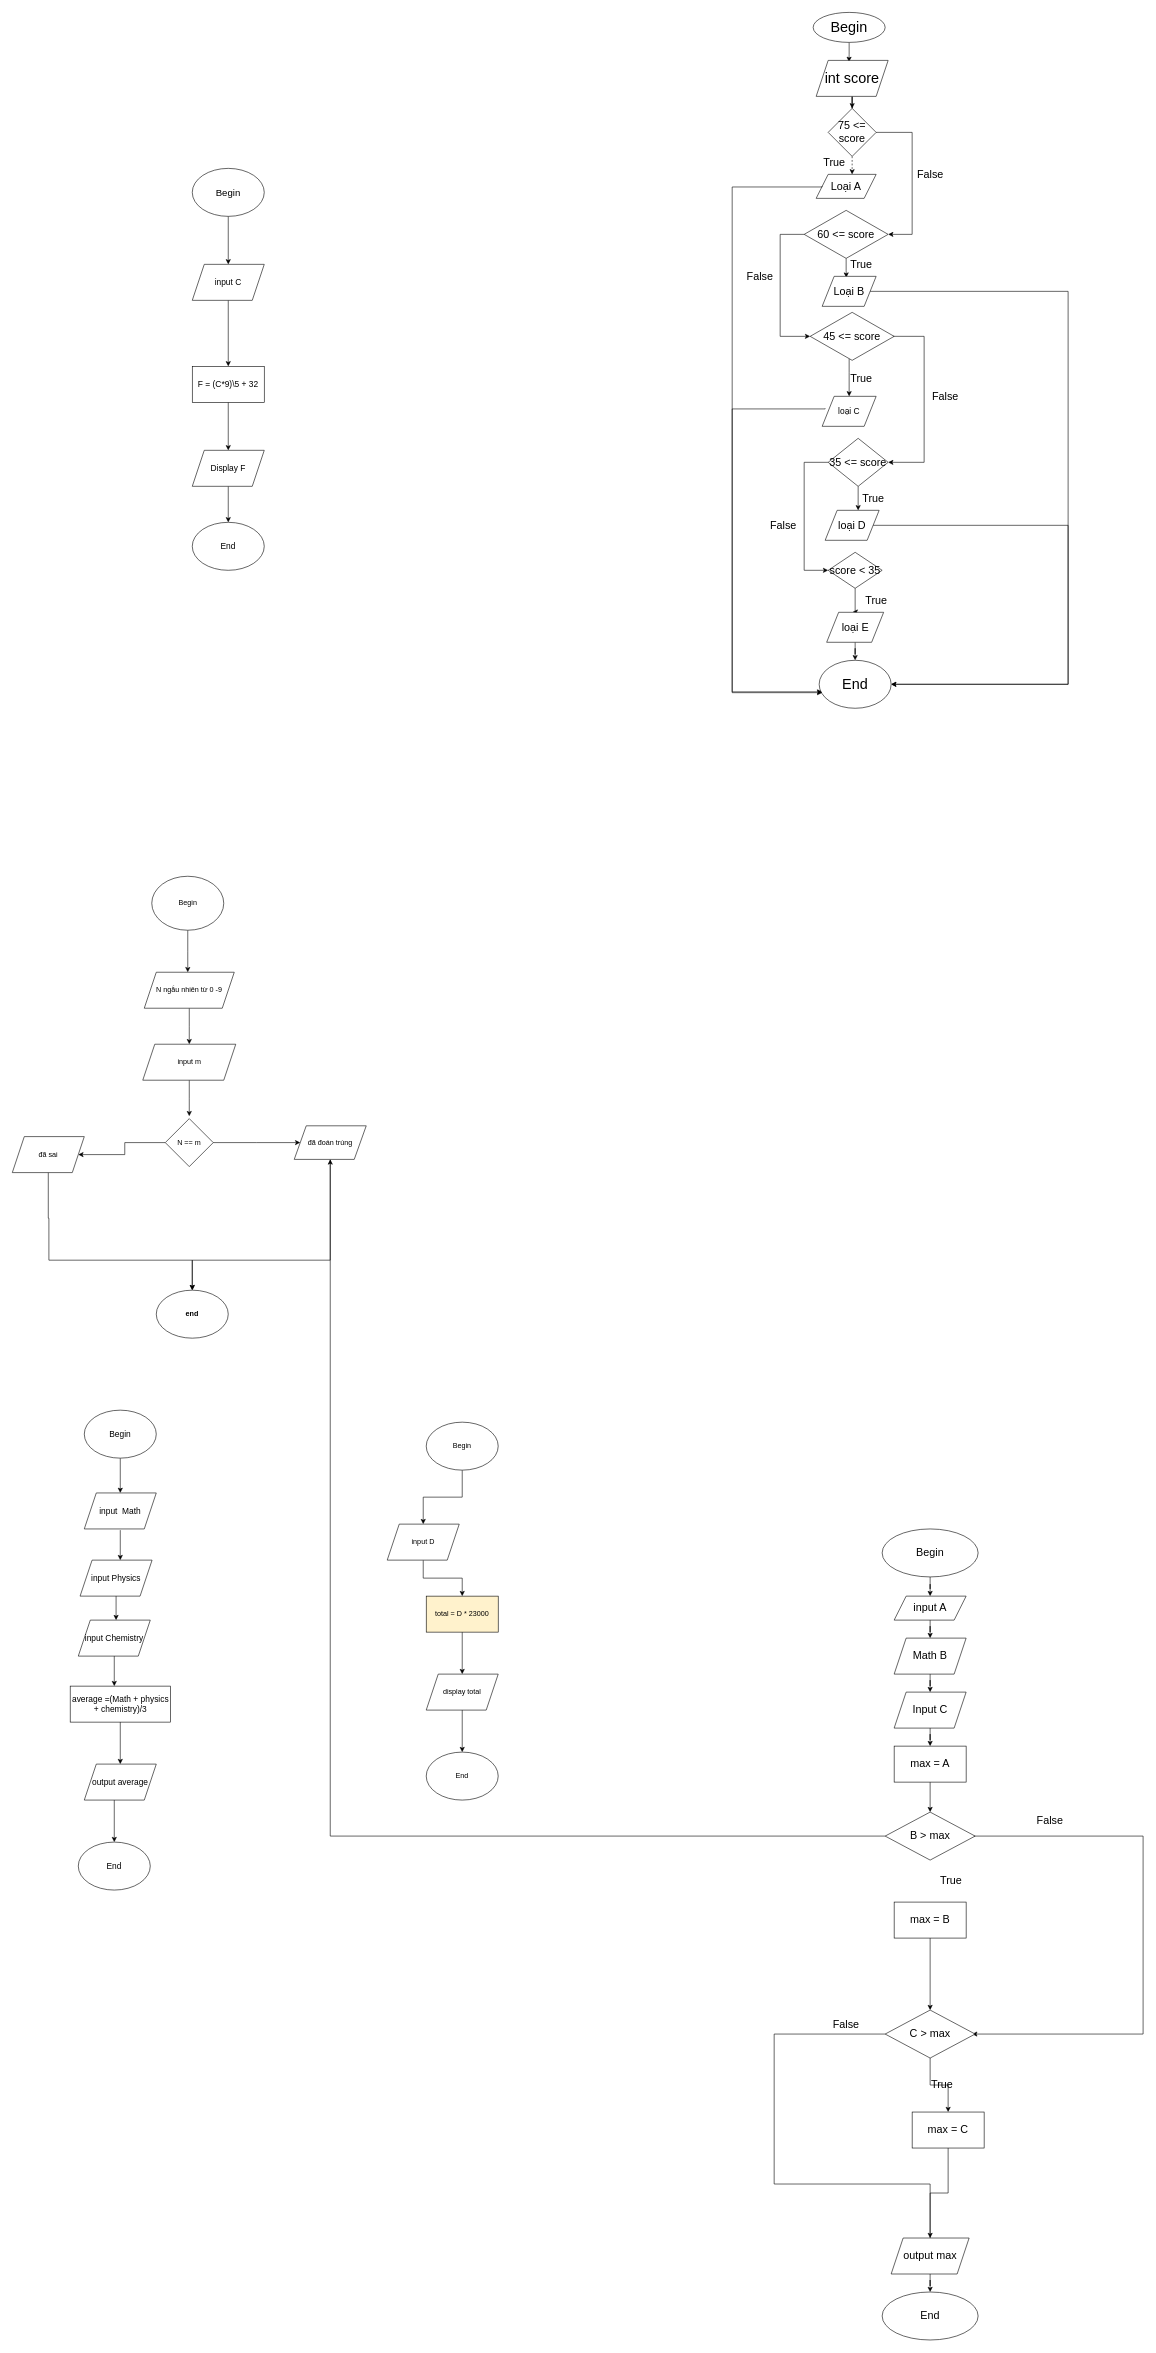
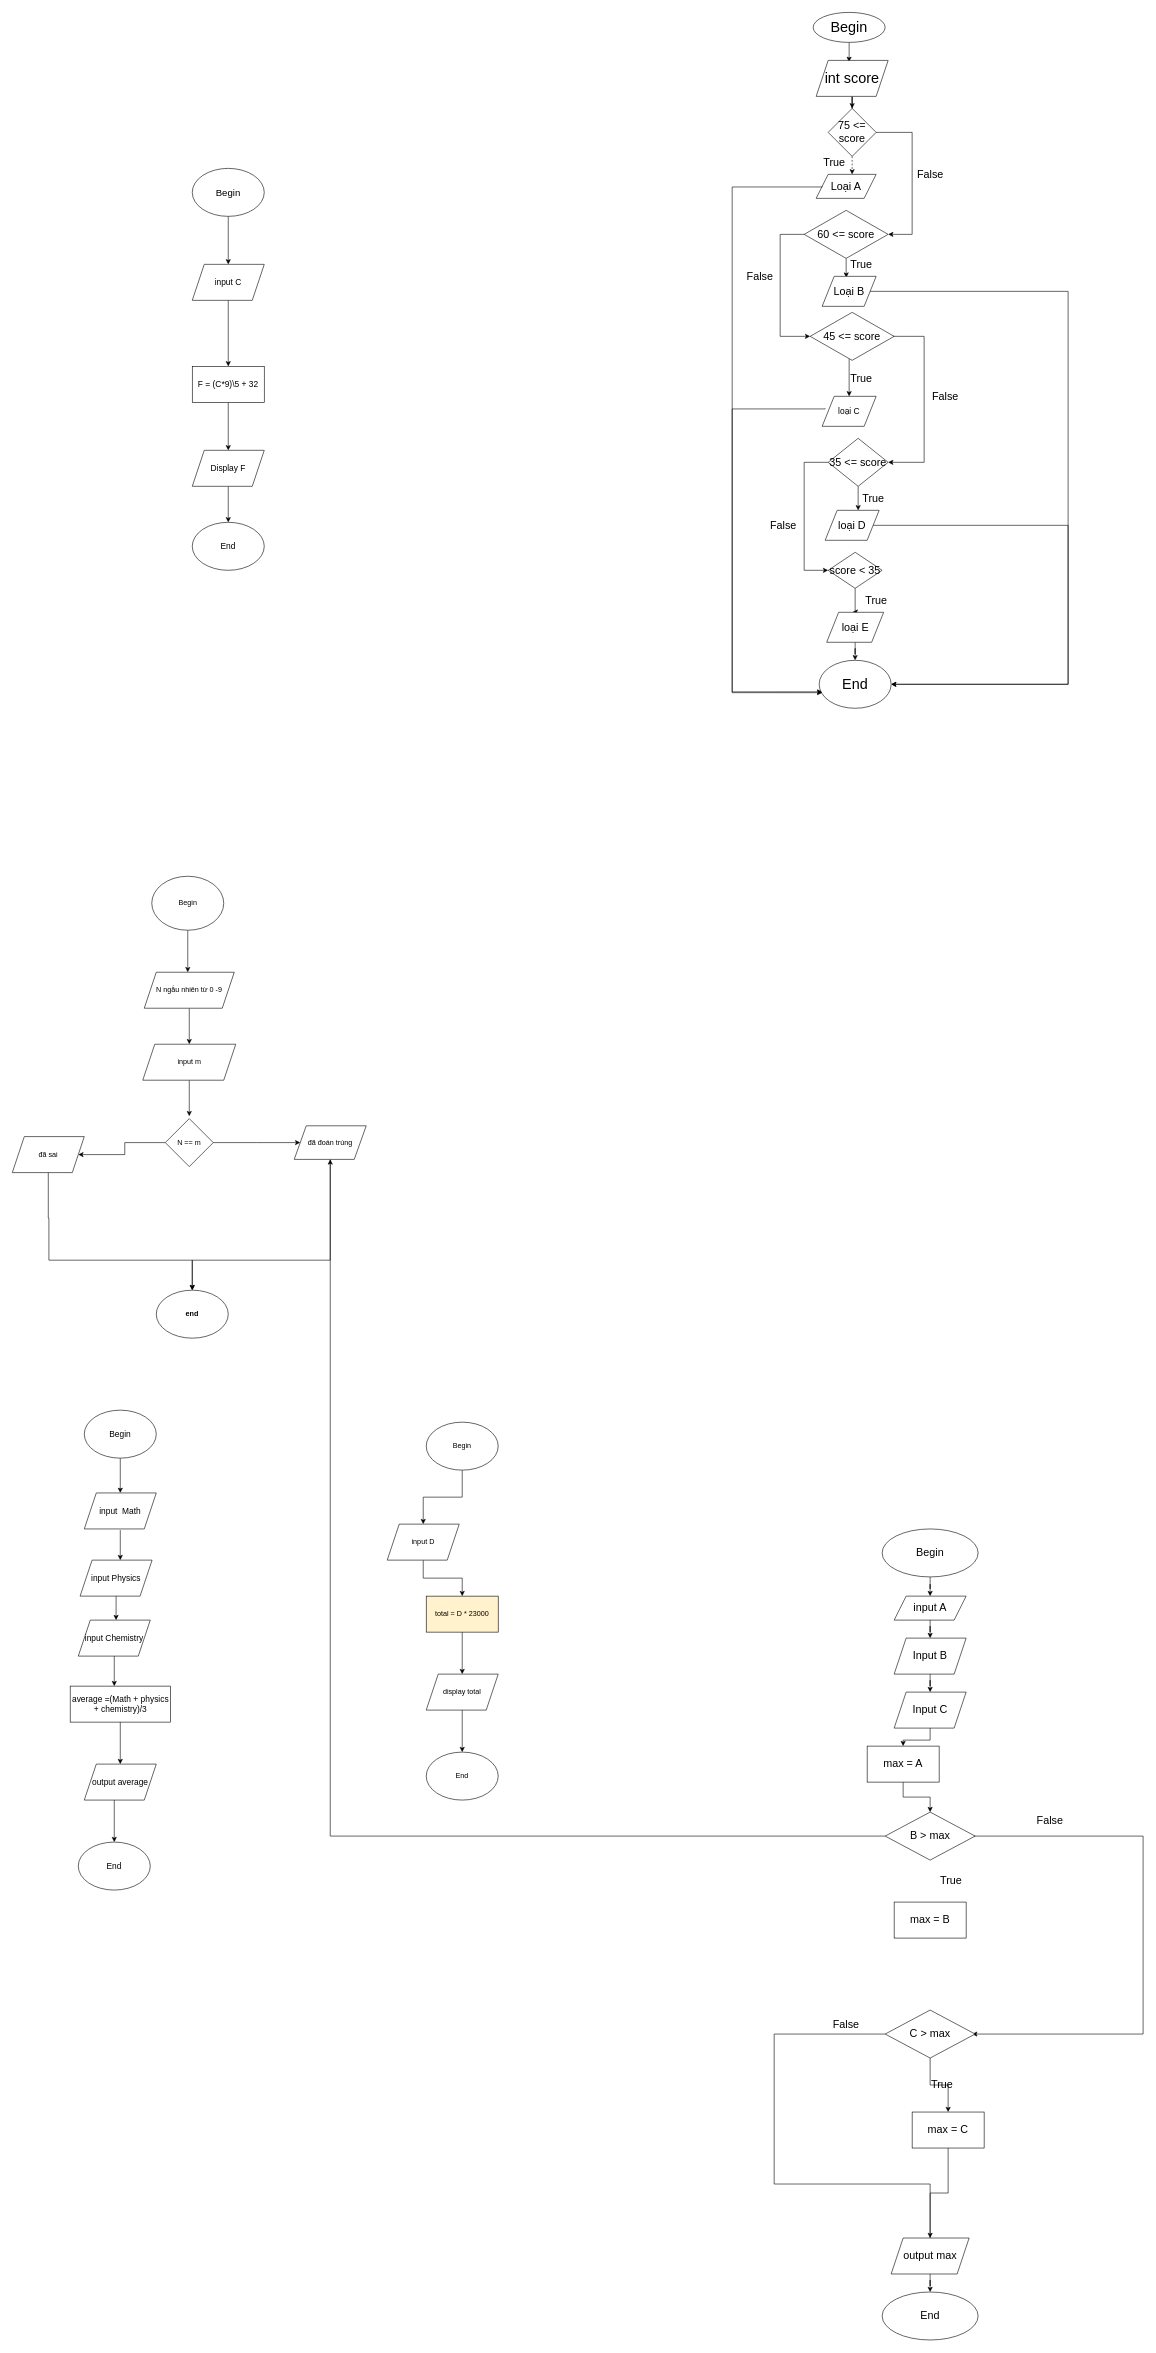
node "Math B": label "Math B" -> "Input B"
node "max = A": moved (930, 1764) -> (903, 1764)
edge "max = B" -> "C > max": removed
